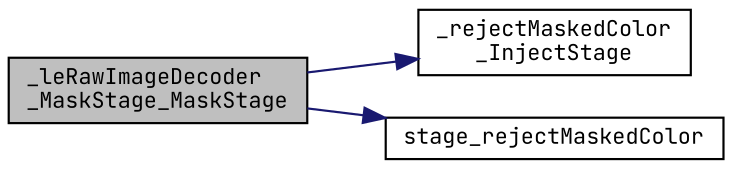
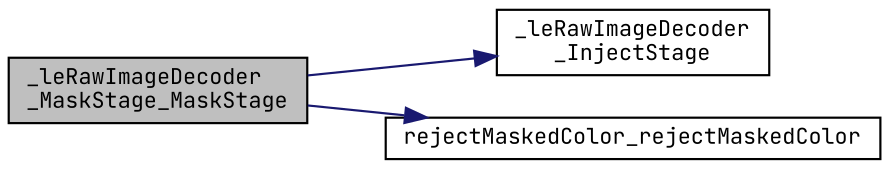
node "_rejectMaskedColor _InjectStage": label "_rejectMaskedColor _InjectStage" -> "_leRawImageDecoder _InjectStage"
node "stage_rejectMaskedColor": label "stage_rejectMaskedColor" -> "rejectMaskedColor_rejectMaskedColor"
